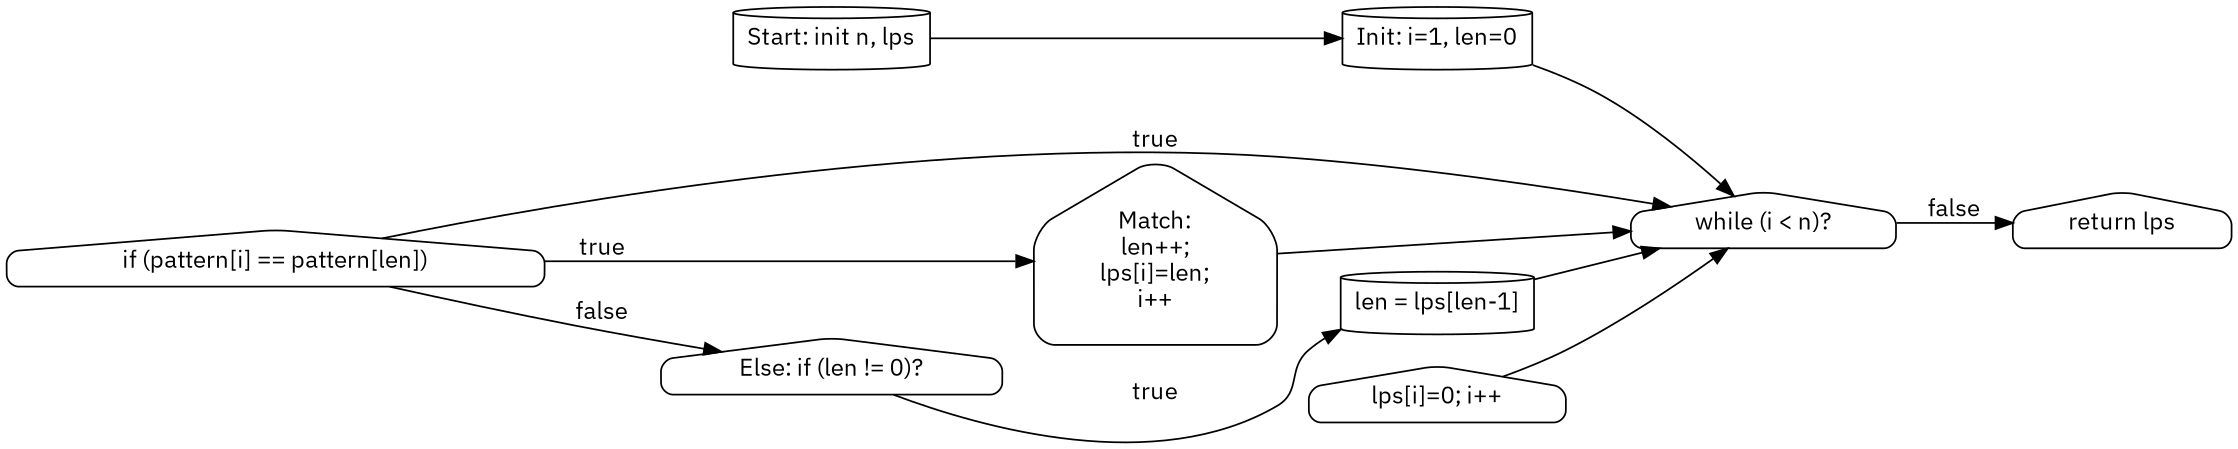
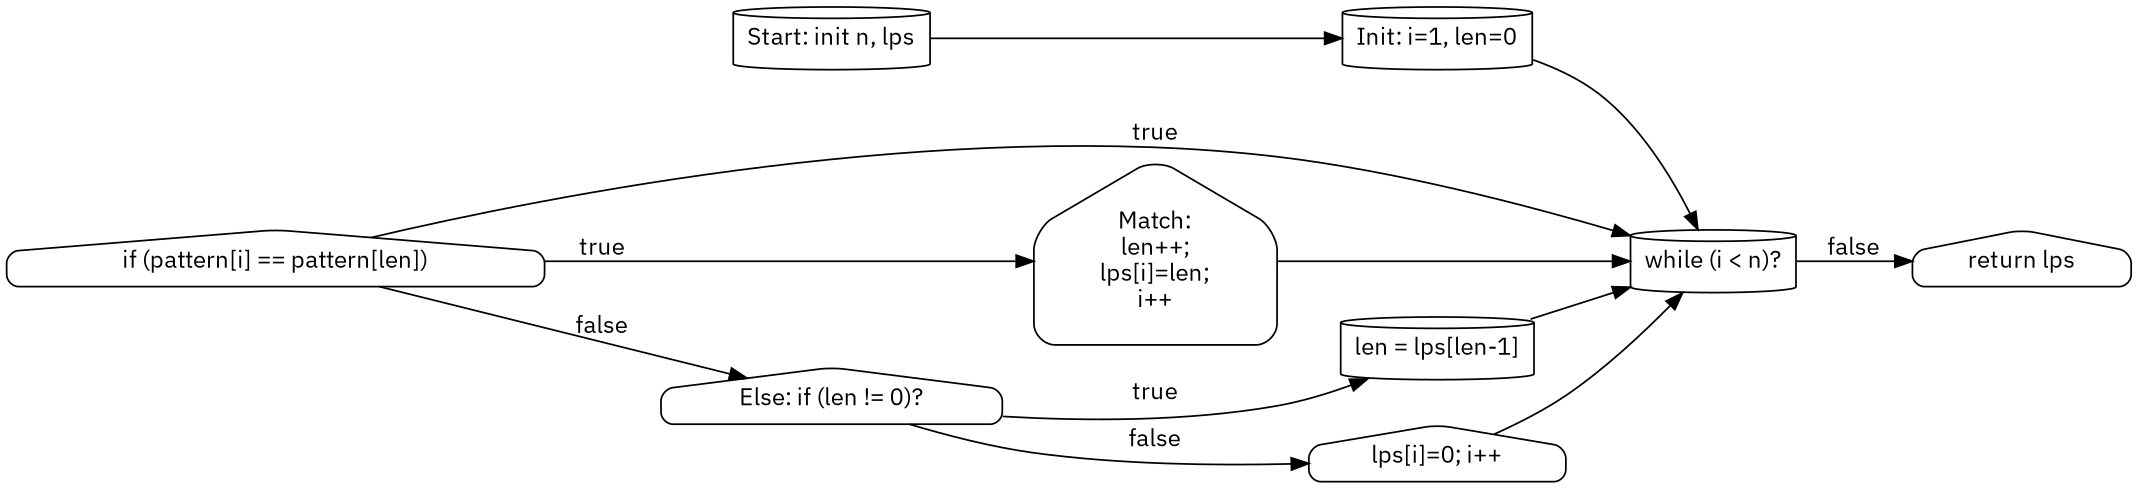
node "while (i < n)?": shape house -> cylinder
edge "Else: if (len != 0)?" -> "lps[i]=0; i++": added, label "false"
